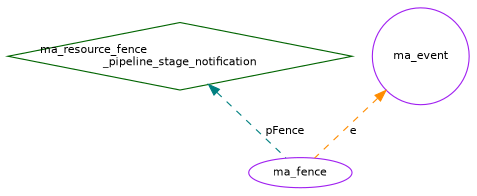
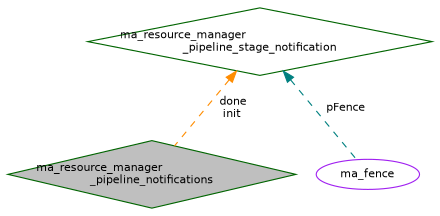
node "ma_resource_fence _pipeline_stage_notification": label "ma_resource_fence _pipeline_stage_notification" -> "ma_resource_manager _pipeline_stage_notification"
node "ma_event": removed
node "ma_resource_manager _pipeline_notifications": added
